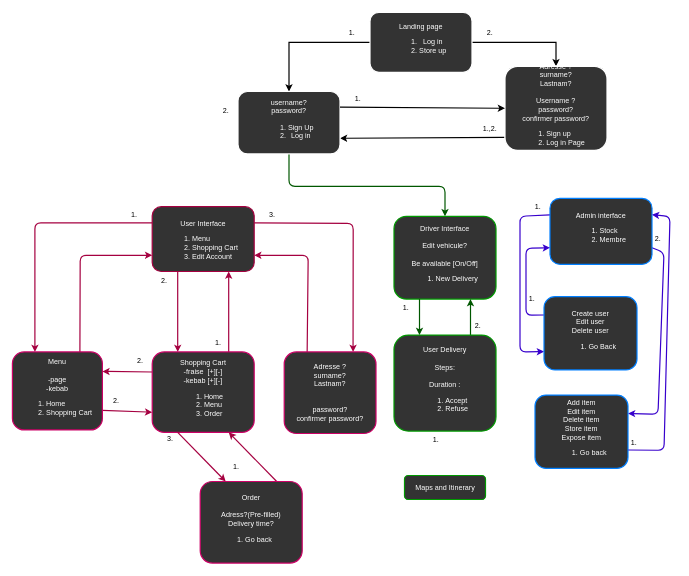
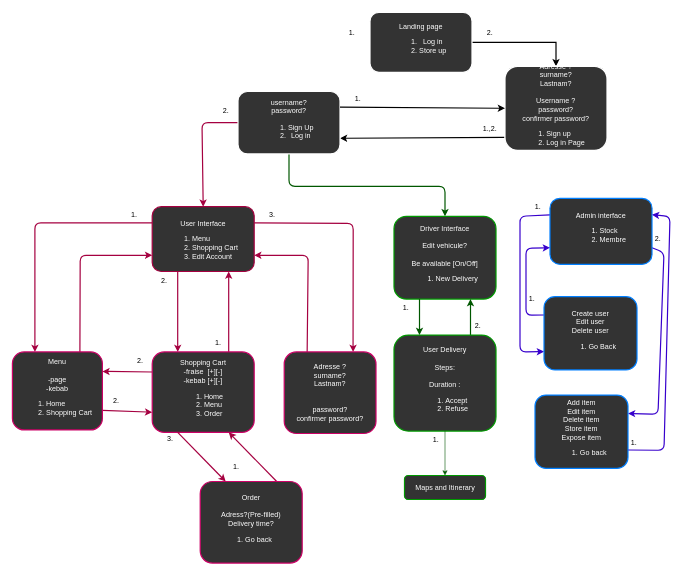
edge "Landing page Log in Store up" -> "username? password? Sign Up Log in": removed
edge "username? password? Sign Up Log in" -> "User Interface Menu Shopping Cart Edit Account": added
edge "User Delivery Steps: Duration : Accept Refuse" -> "Maps and Itinerary": added
